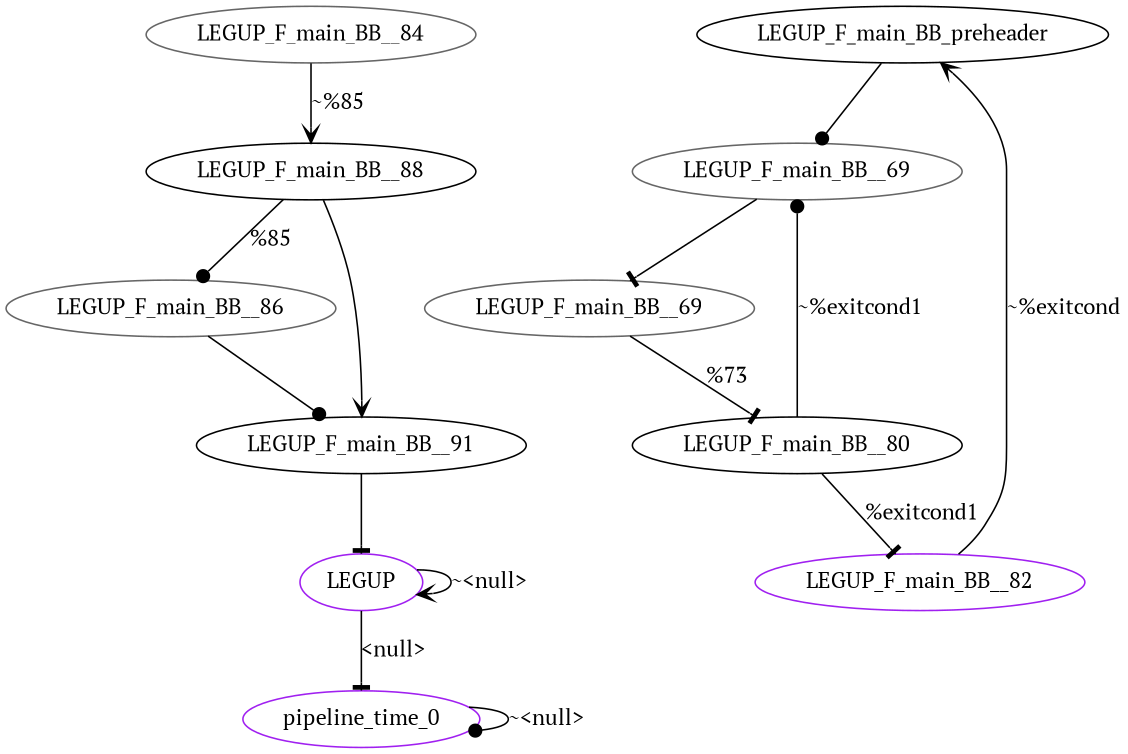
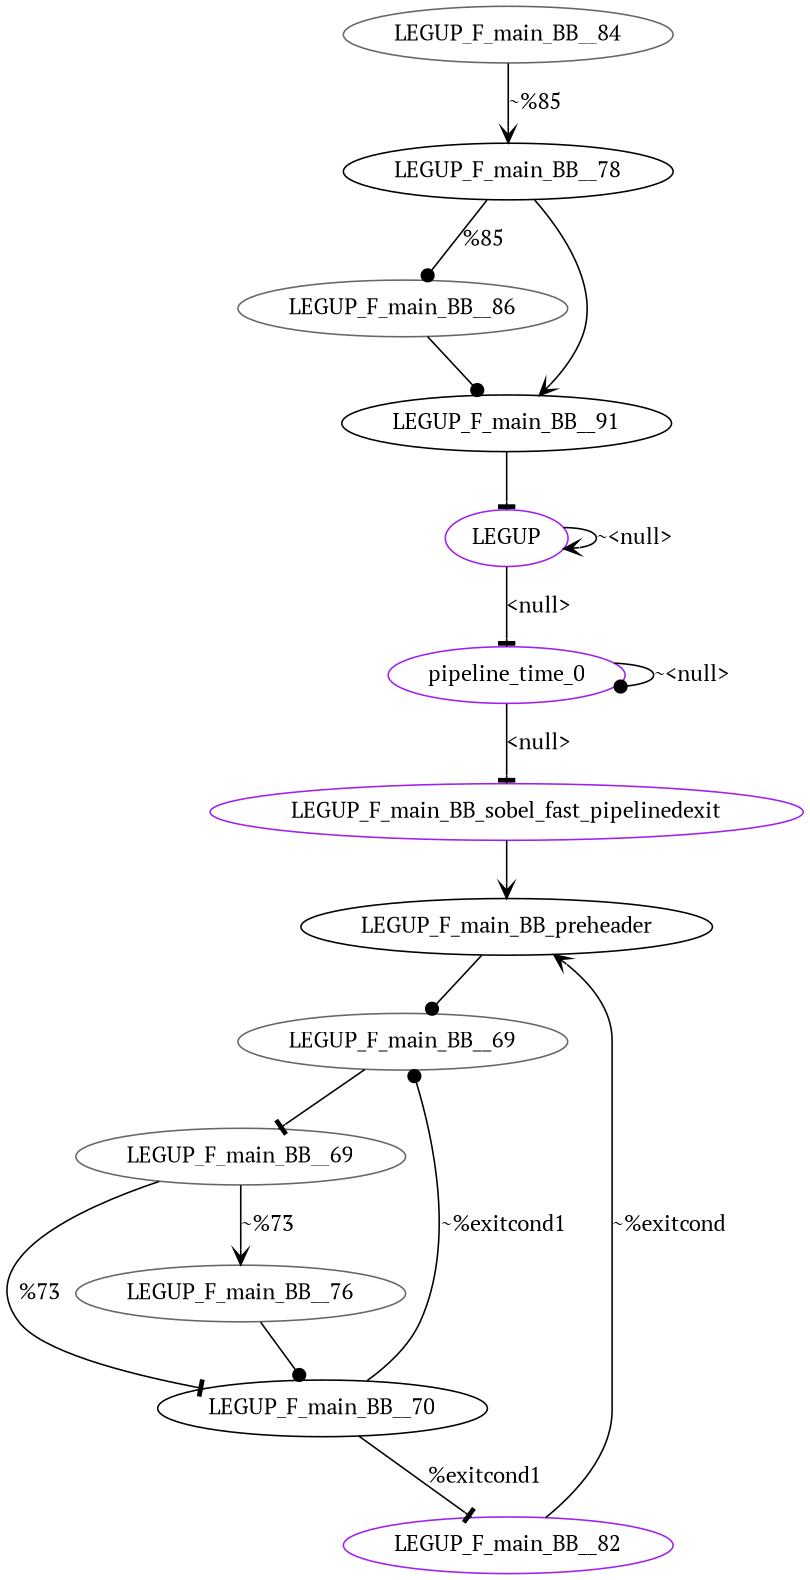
node "LEGUP_F_main_BB__88": label "LEGUP_F_main_BB__88" -> "LEGUP_F_main_BB__78"
node "LEGUP_F_main_BB__80": label "LEGUP_F_main_BB__80" -> "LEGUP_F_main_BB__70"
node "LEGUP_F_main_BB_sobel_fast_pipelinedexit": added
node "LEGUP_F_main_BB__76": added
